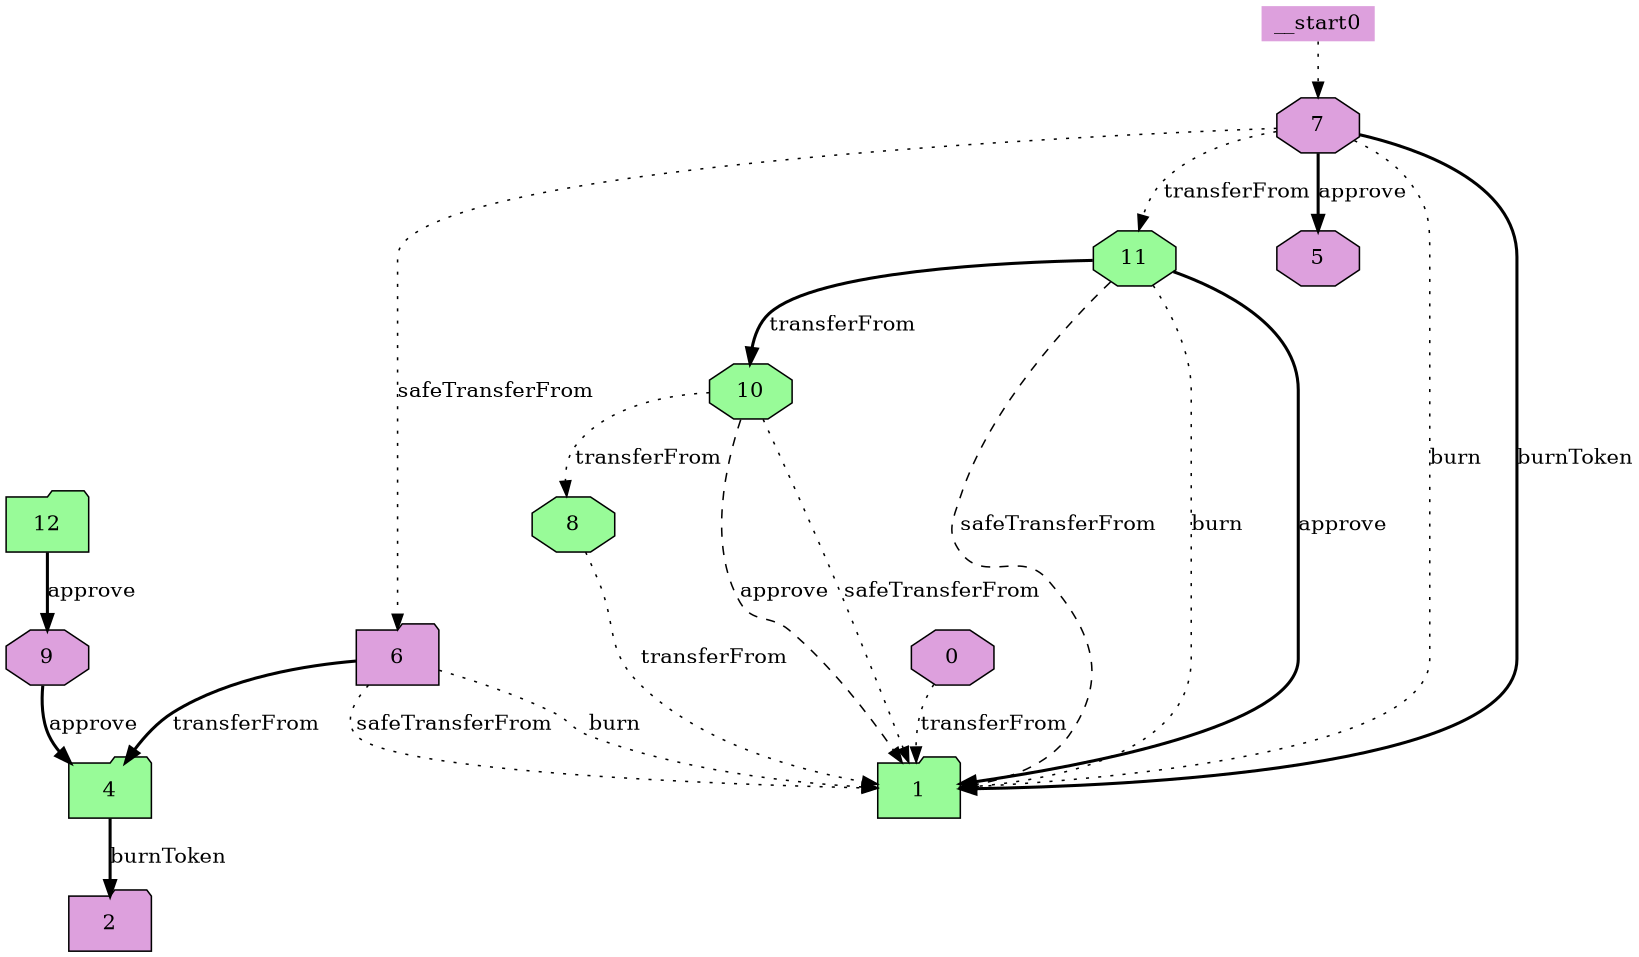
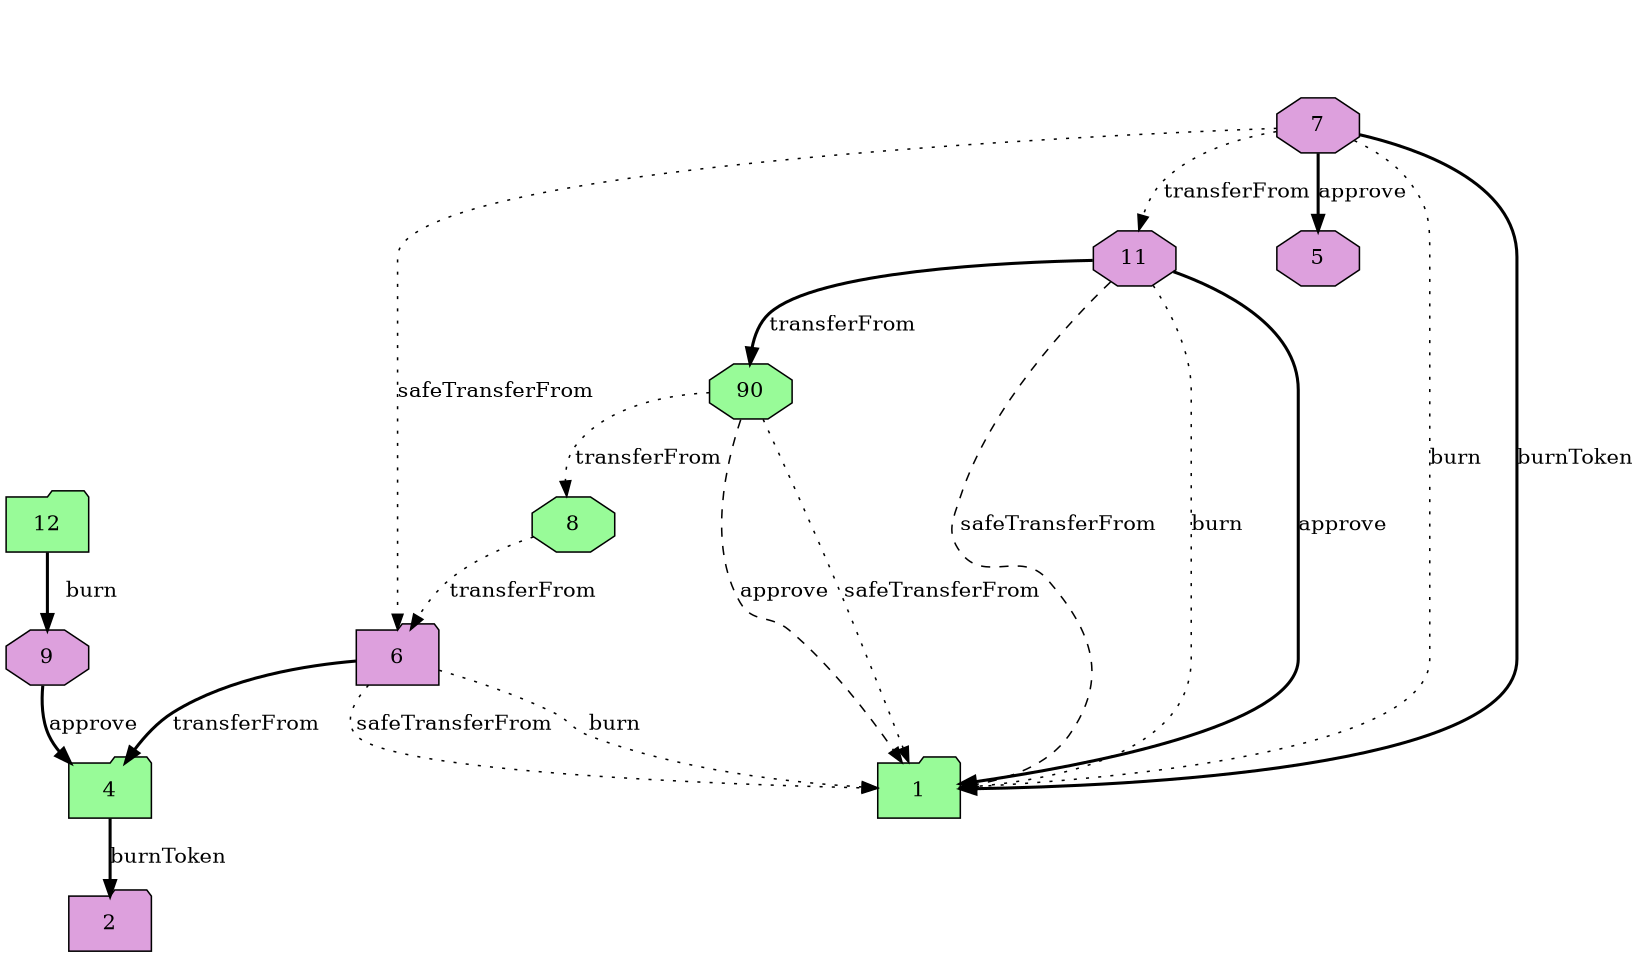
node "__start0": removed
node "11": fillcolor palegreen -> plum
node "10": label "10" -> "90"
edge "12" -> "9": label "approve" -> "burn"
node "0": removed
edge "8" -> "1": now "8" -> "6"
